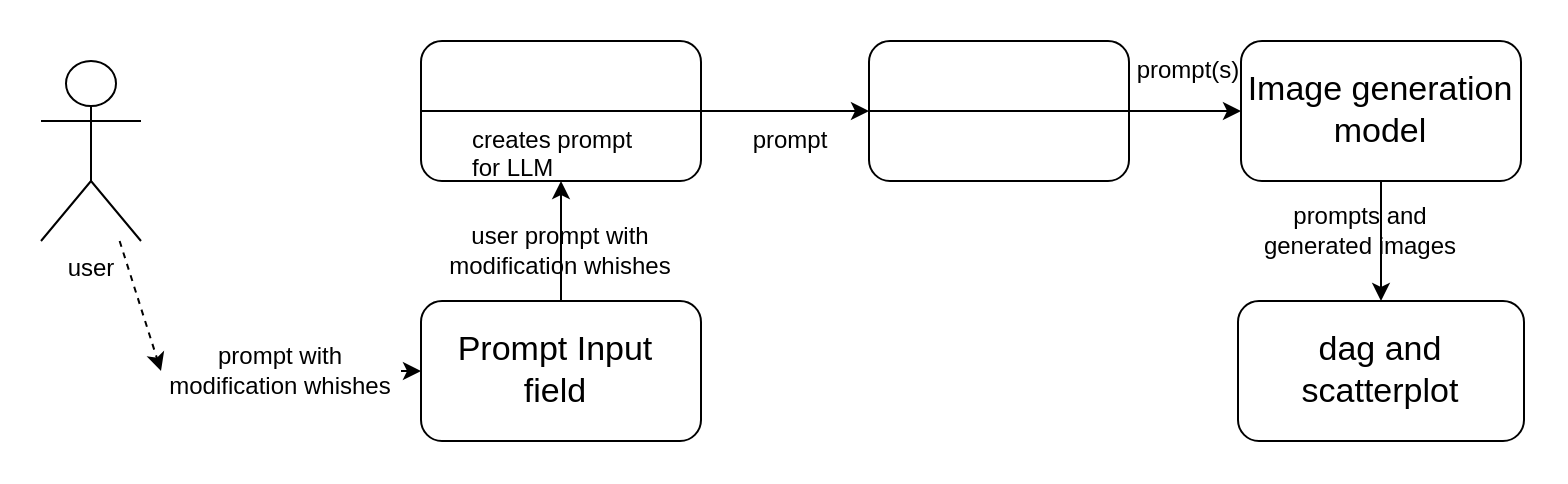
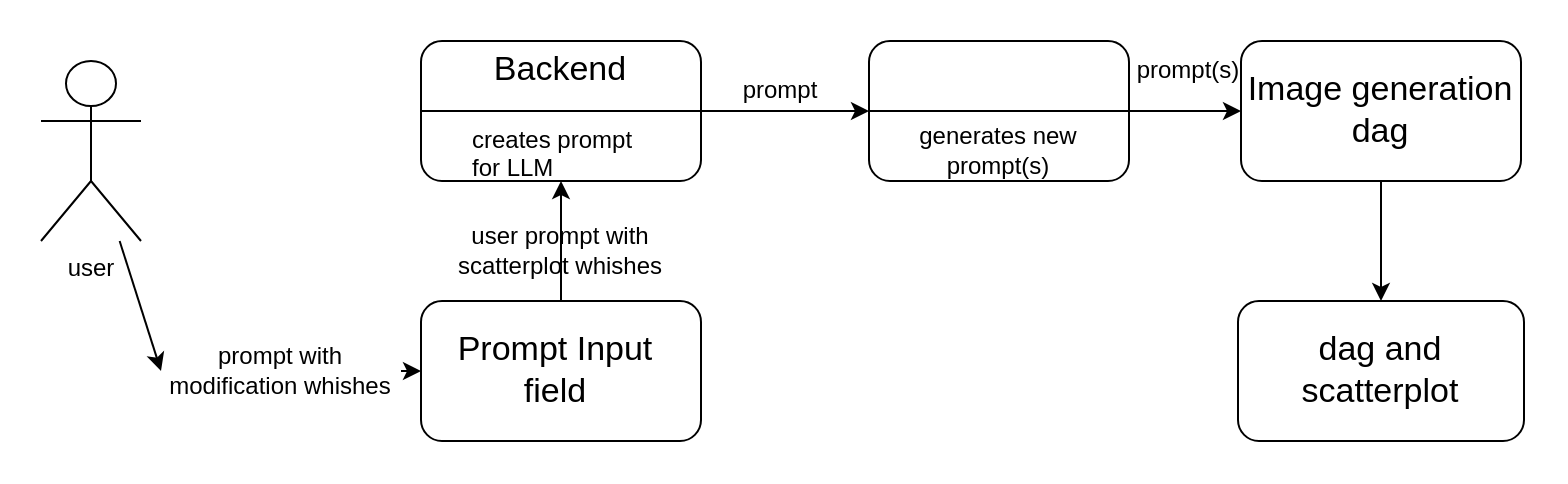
node "Backend": added
node "Image generation model": label "Image generation model" -> "Image generation dag"
node "prompt": moved (791, 141) -> (781, 91)
node "generates new prompt(s)": added
node "prompts and generated images": removed
node "user prompt with modification whishes": label "user prompt with modification whishes" -> "user prompt with scatterplot whishes"
edge "user" -> "prompt with modification whishes": style dashed -> solid
